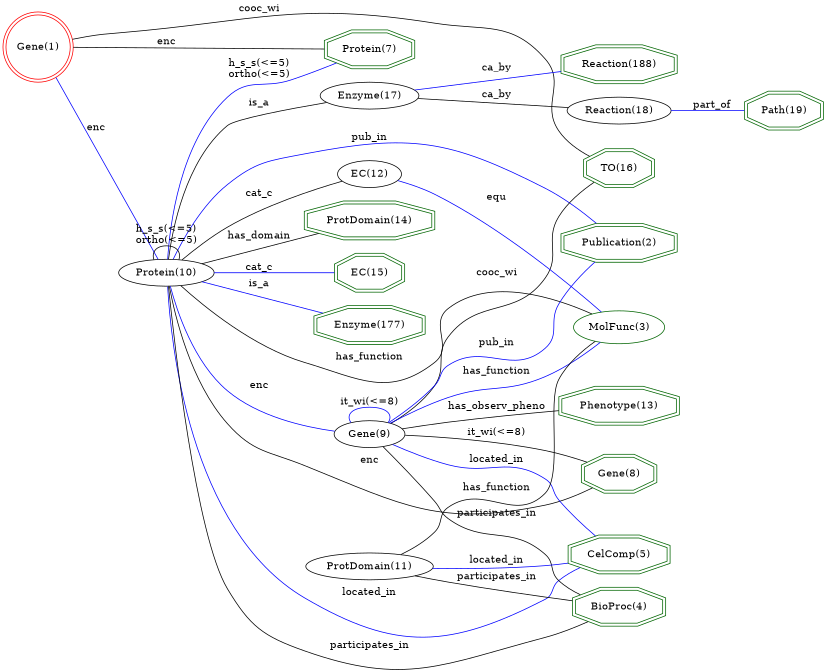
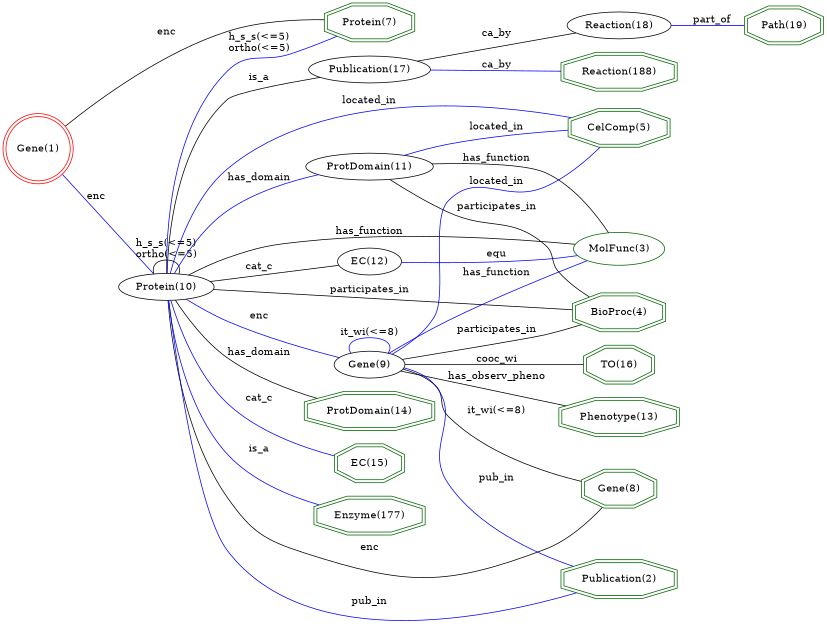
edge "Gene(1)" -- "TO(16)": removed, label "cooc_wi"
node "Enzyme(17)": label "Enzyme(17)" -> "Publication(17)"
edge "ProtDomain(11)" -- "Protein(10)": added, label "has_domain"
